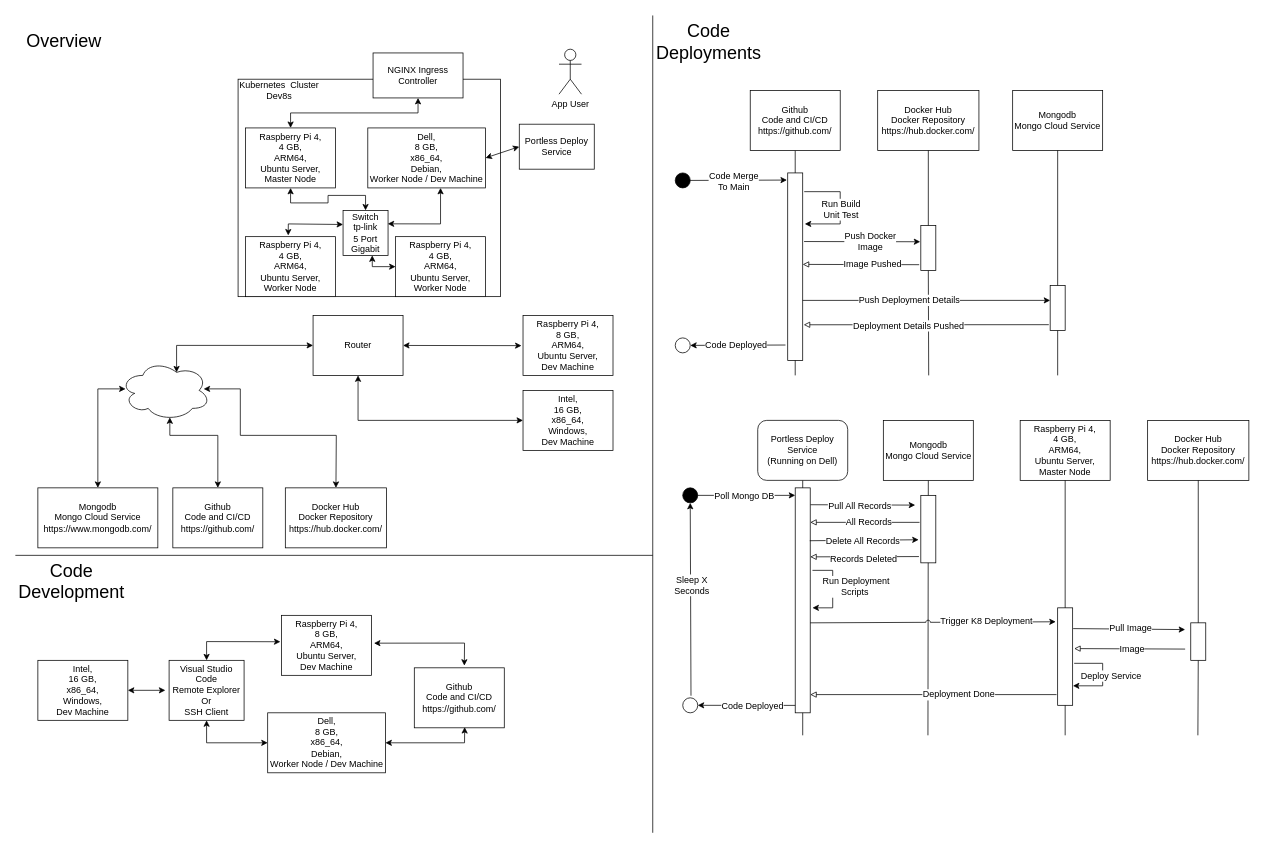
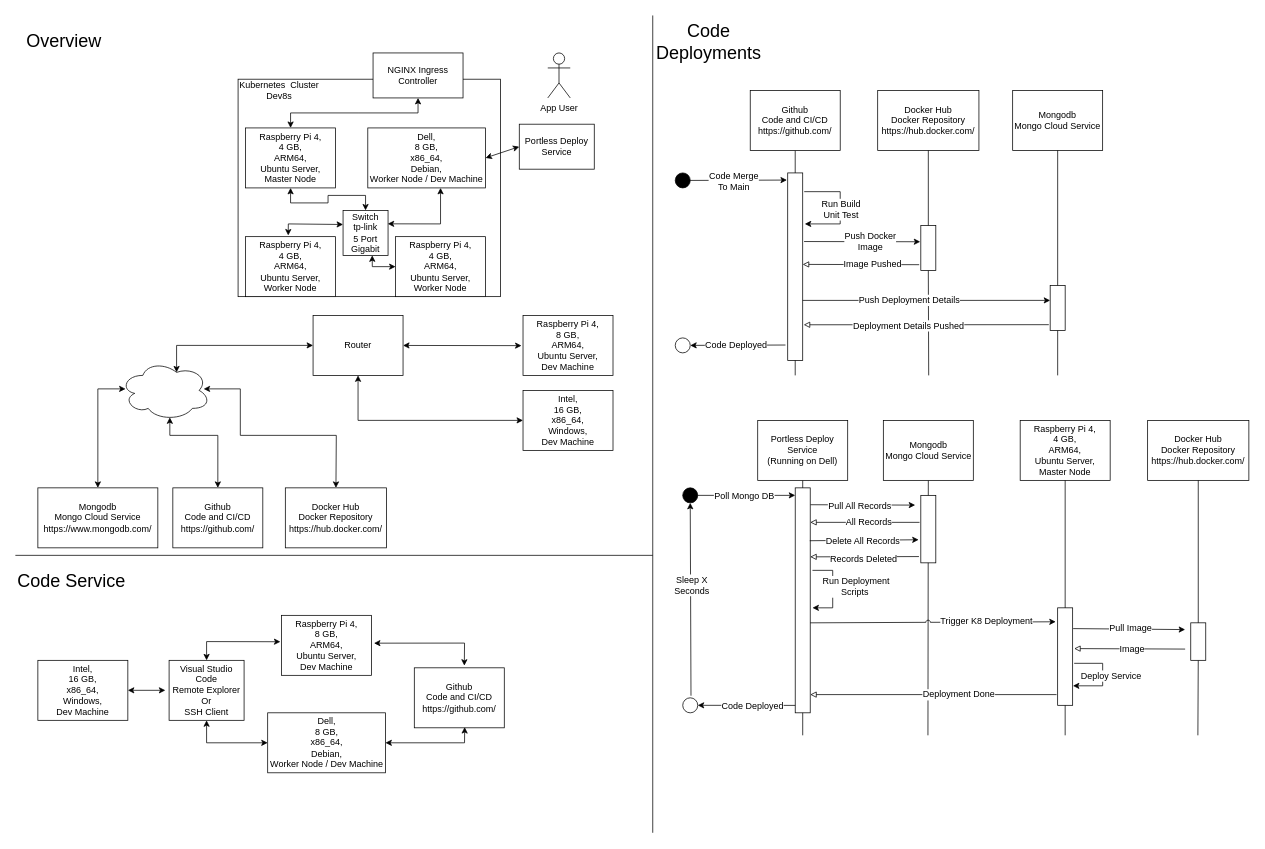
node "App User": moved (570, 72) -> (559, 75)
node "Portless Deploy Service (Running on Dell)": shape rounded rectangle -> rectangle
node "Code Development": label "Code Development" -> "Code Service"
